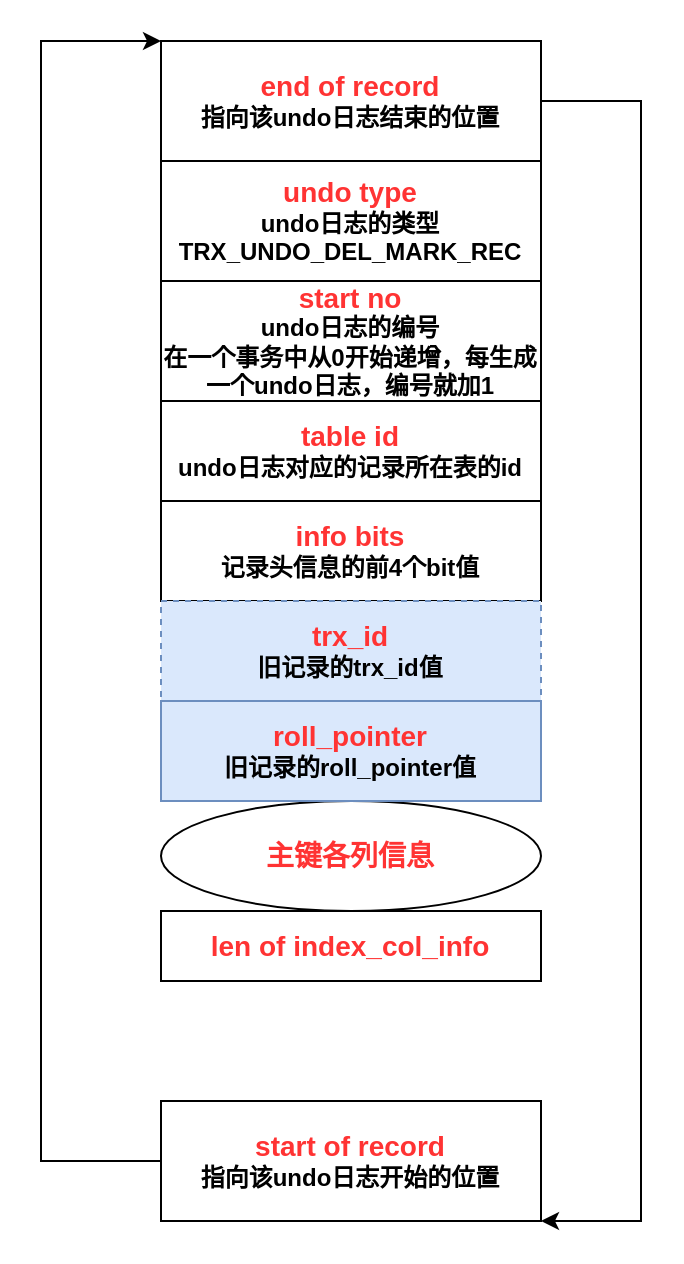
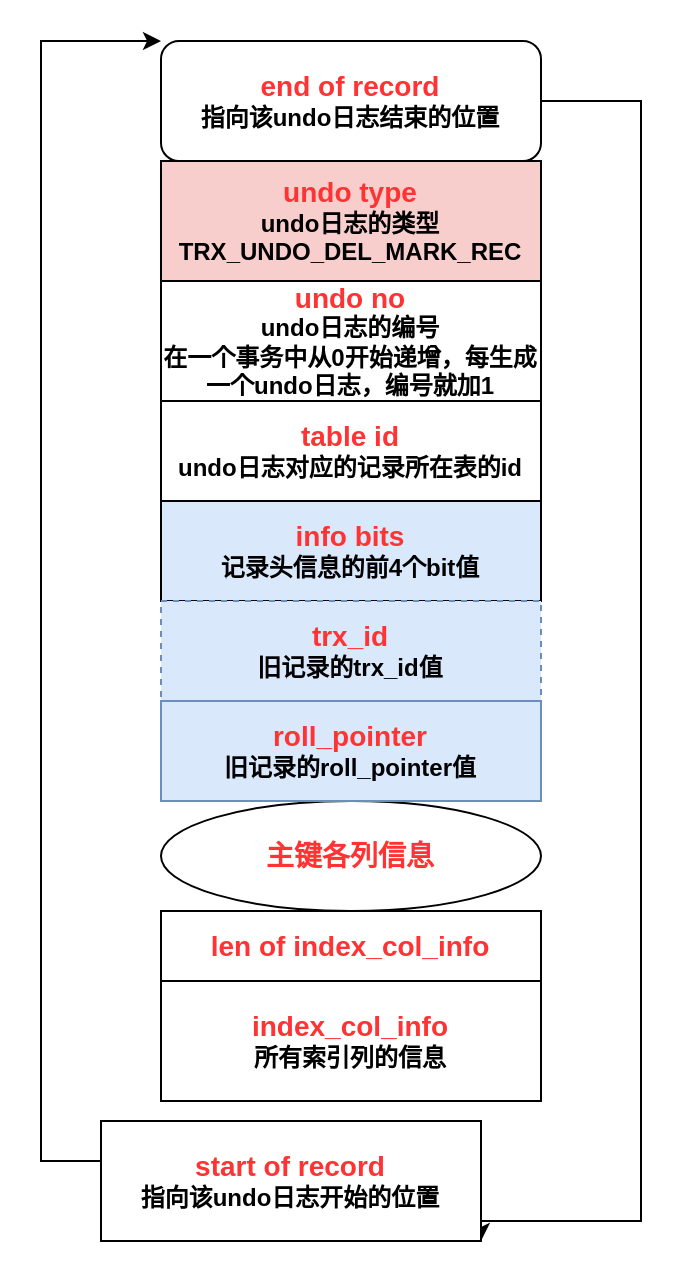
node "end of record 指向该undo日志结束的位置": shape rectangle -> rounded rectangle
node "undo type undo日志的类型 TRX_UNDO_DEL_MARK_REC": fillcolor #ffffff -> #f8cecc
node "start no undo日志的编号 在一个事务中从0开始递增，每生成一个undo日志，编号就加1": label "start no undo日志的编号 在一个事务中从0开始递增，每生成一个undo日志，编号就加1" -> "undo no undo日志的编号 在一个事务中从0开始递增，每生成一个undo日志，编号就加1"
node "info bits 记录头信息的前4个bit值": fillcolor #ffffff -> #dae8fc
node "index_col_info 所有索引列的信息": added
node "start of record 指向该undo日志开始的位置": moved (351, 1161) -> (291, 1181)
